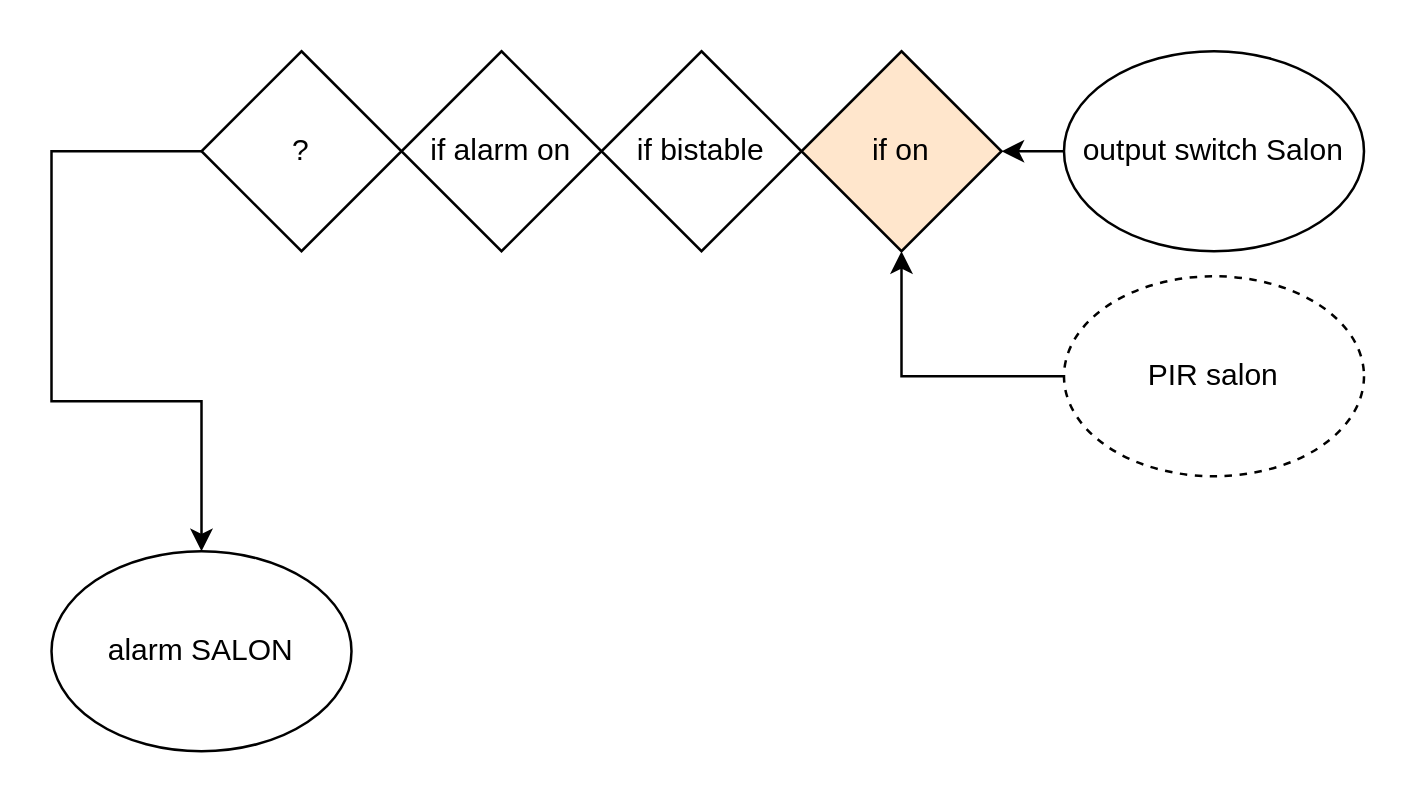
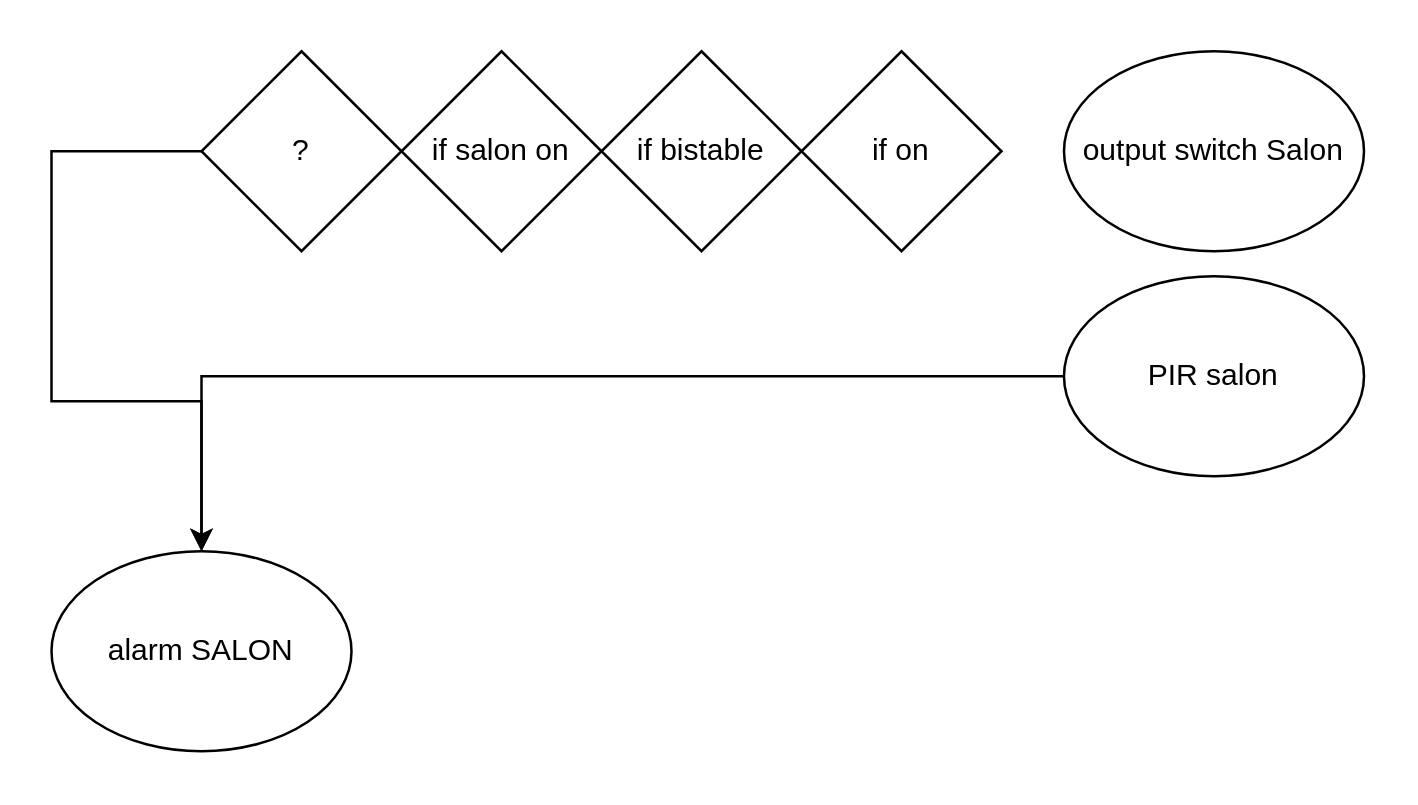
node "if alarm on": label "if alarm on" -> "if salon on"
node "if on": fillcolor #ffe6cc -> #ffffff
edge "output switch Salon" -> "if on": removed
edge "PIR salon" -> "if on": now "PIR salon" -> "alarm SALON"
node "PIR salon": style dashed -> solid
